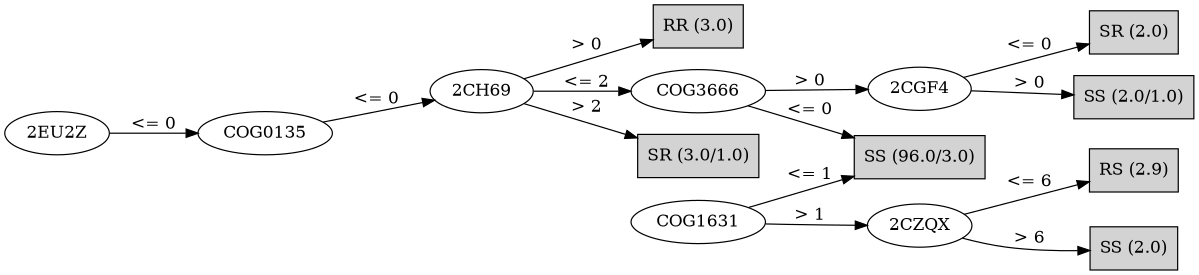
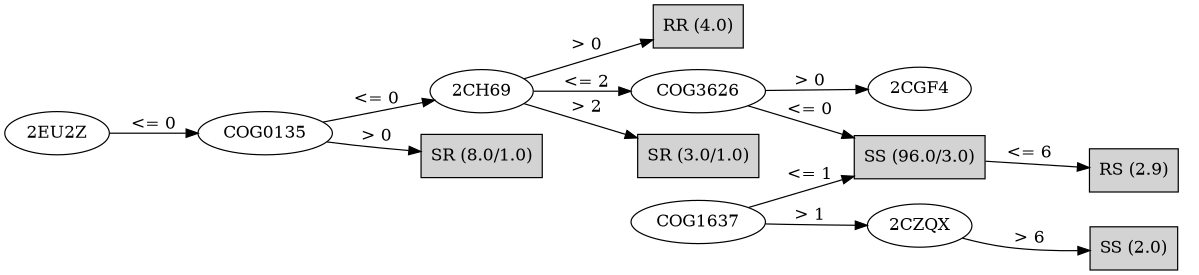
node "RR (3.0)": label "RR (3.0)" -> "RR (4.0)"
node "SR (2.0)": removed
node "COG3666": label "COG3666" -> "COG3626"
node "SS (2.0/1.0)": removed
node "SR (8.0/1.0)": added
edge "2CZQX" -> "RS (2.9)": now "SS (96.0/3.0)" -> "RS (2.9)"
node "COG1631": label "COG1631" -> "COG1637"
